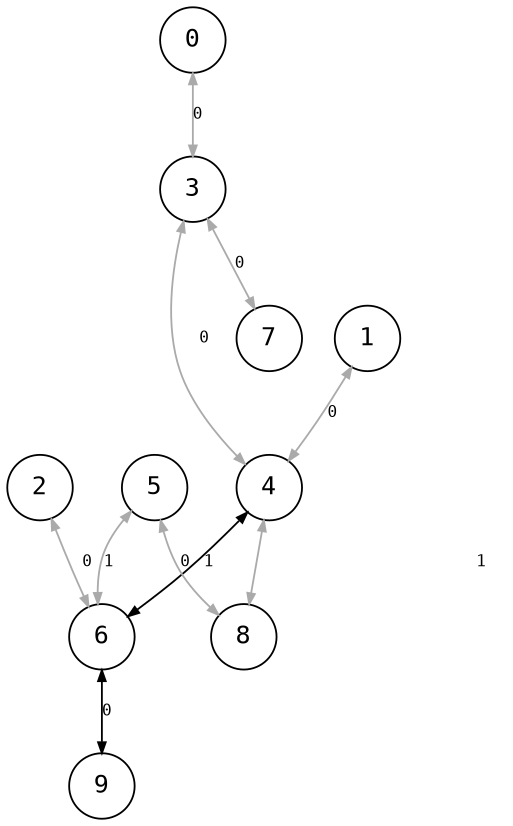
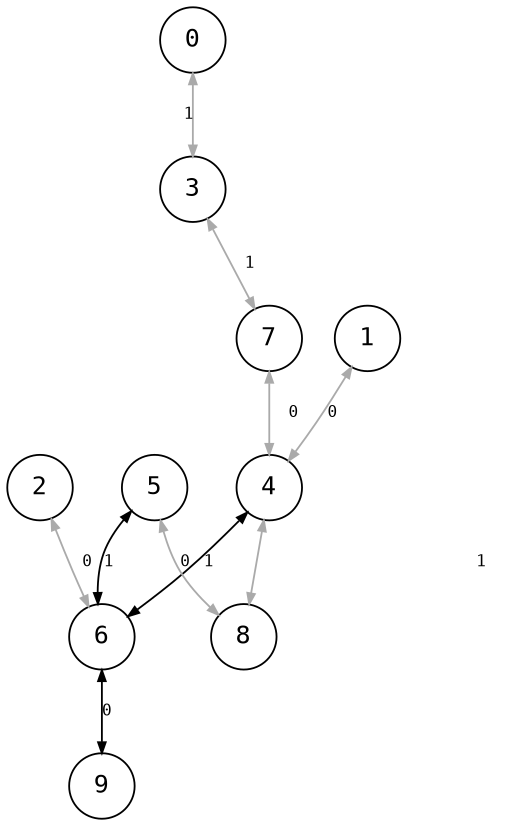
edge "0" -- "3": label "0" -> "1  "
edge "3" -- "7": label "0   " -> "1 "
edge "3" -- "4": now "7" -- "4"
edge "5" -- "6": color #aaaaaa -> black
